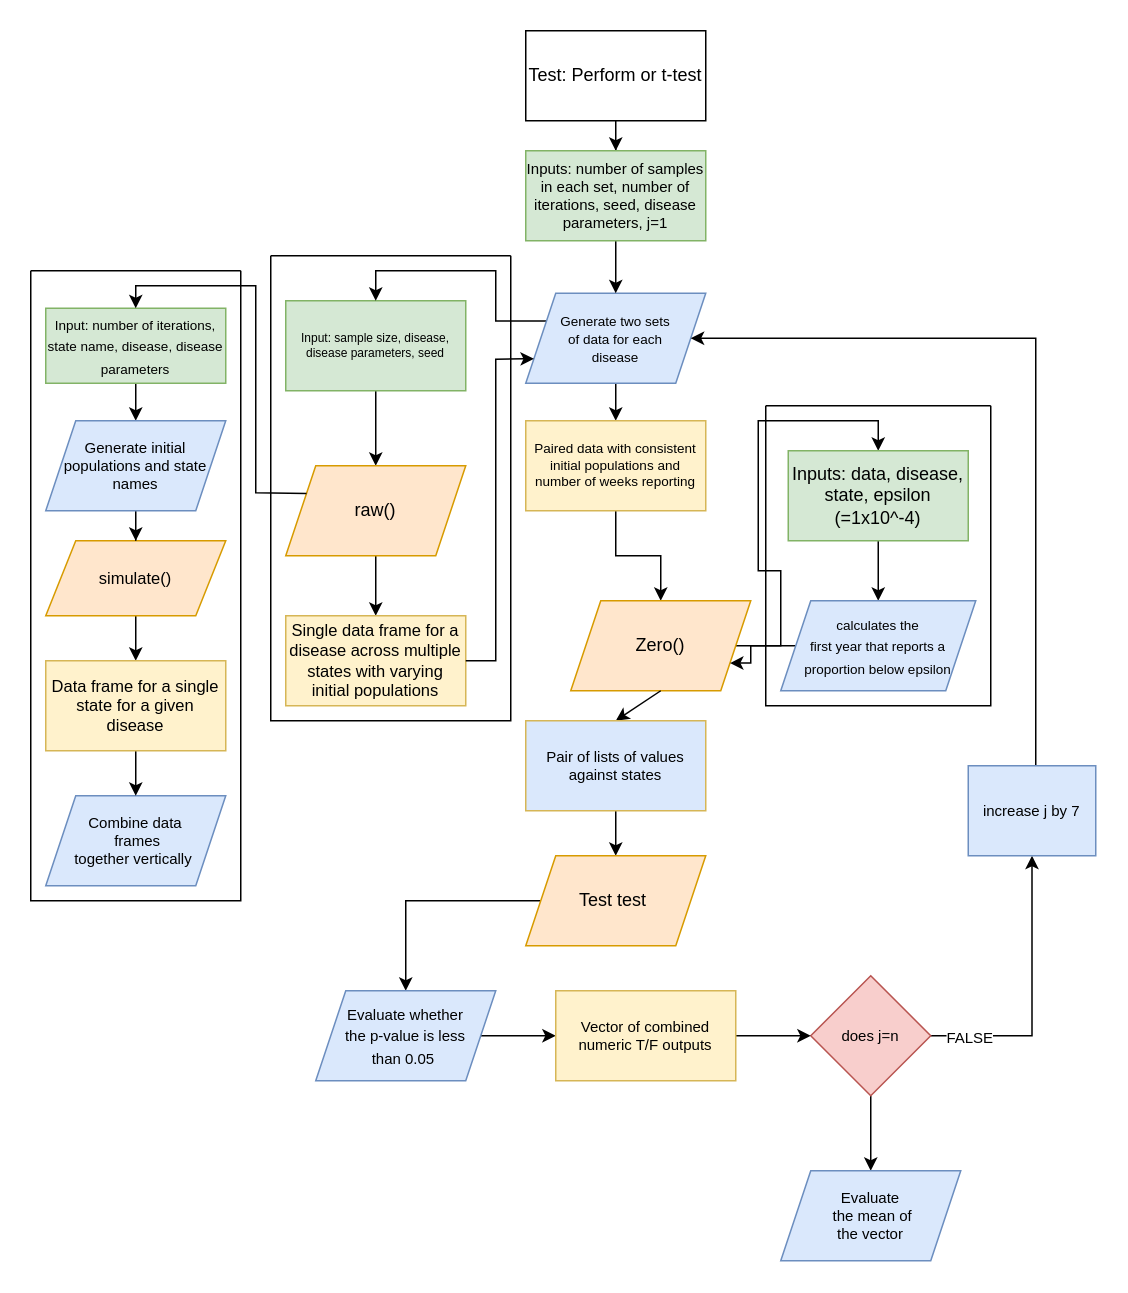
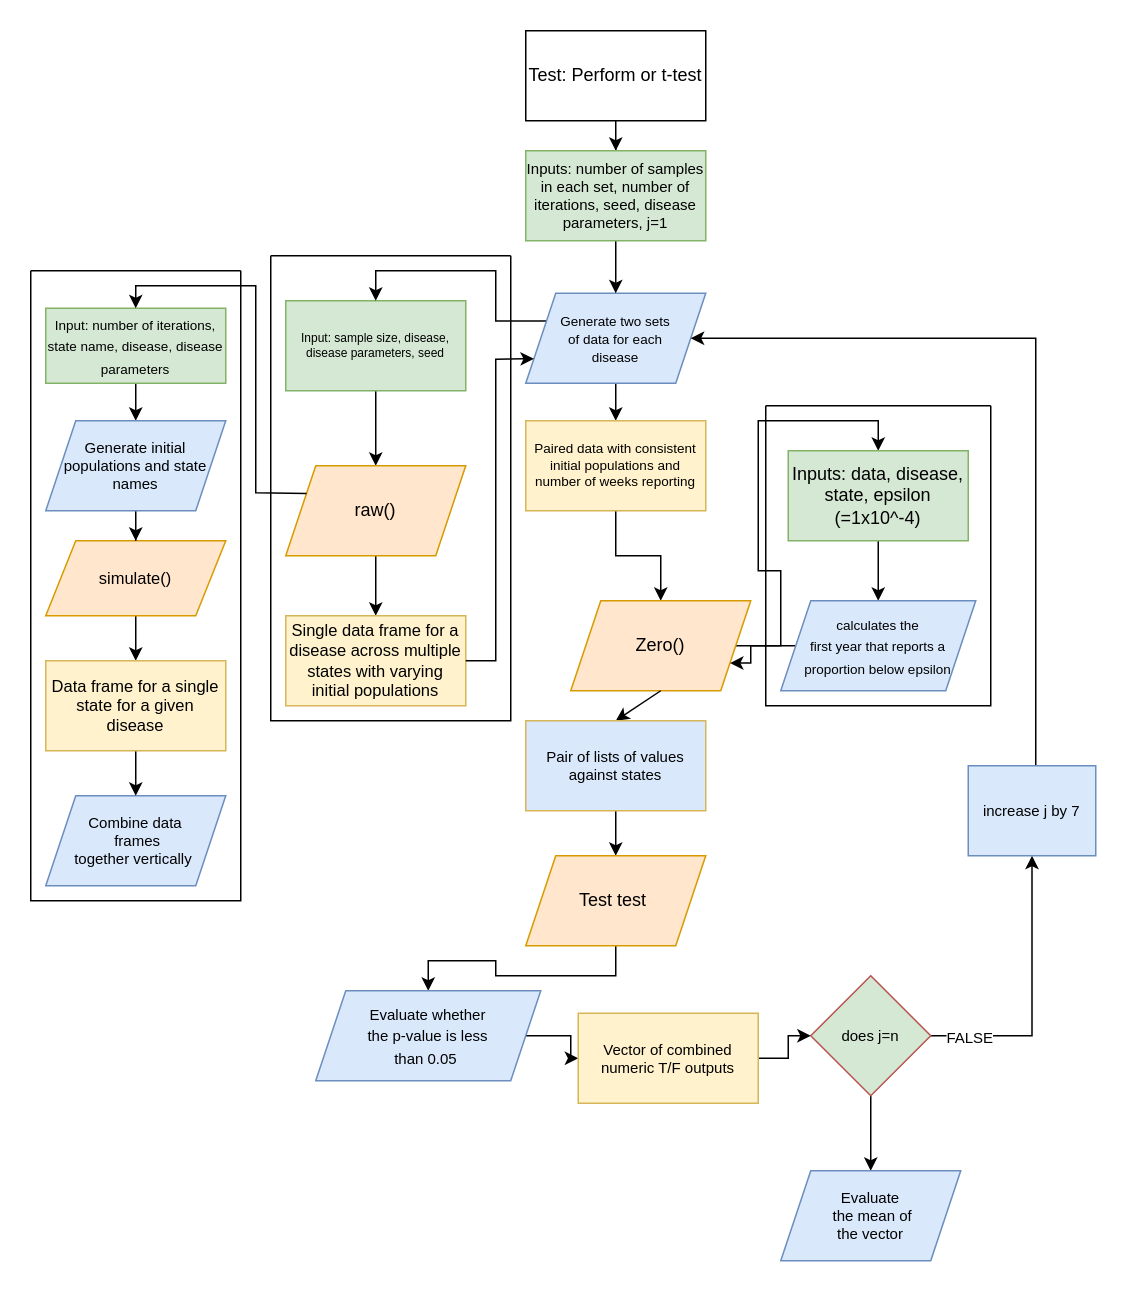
node "Evaluate whether the p-value is less than 0.05": size 180x90 -> 225x90
node "Vector of combined numeric T/F outputs": moved (646, 1036) -> (668, 1058)
node "does j=n": fillcolor #f8cecc -> #d5e8d4
